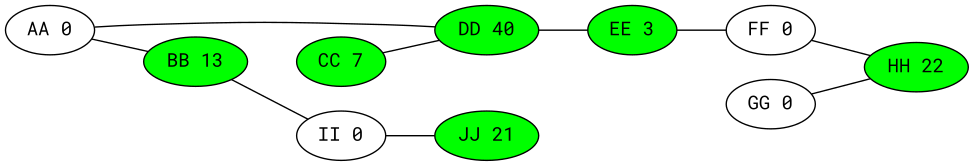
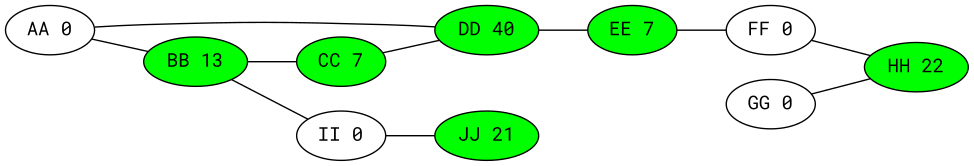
node "EE 3": label "EE 3" -> "EE 7"
edge "BB 13" -- "CC 7": added
